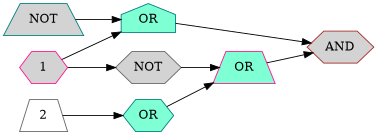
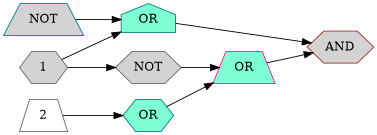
node "1": color deeppink -> gray40
